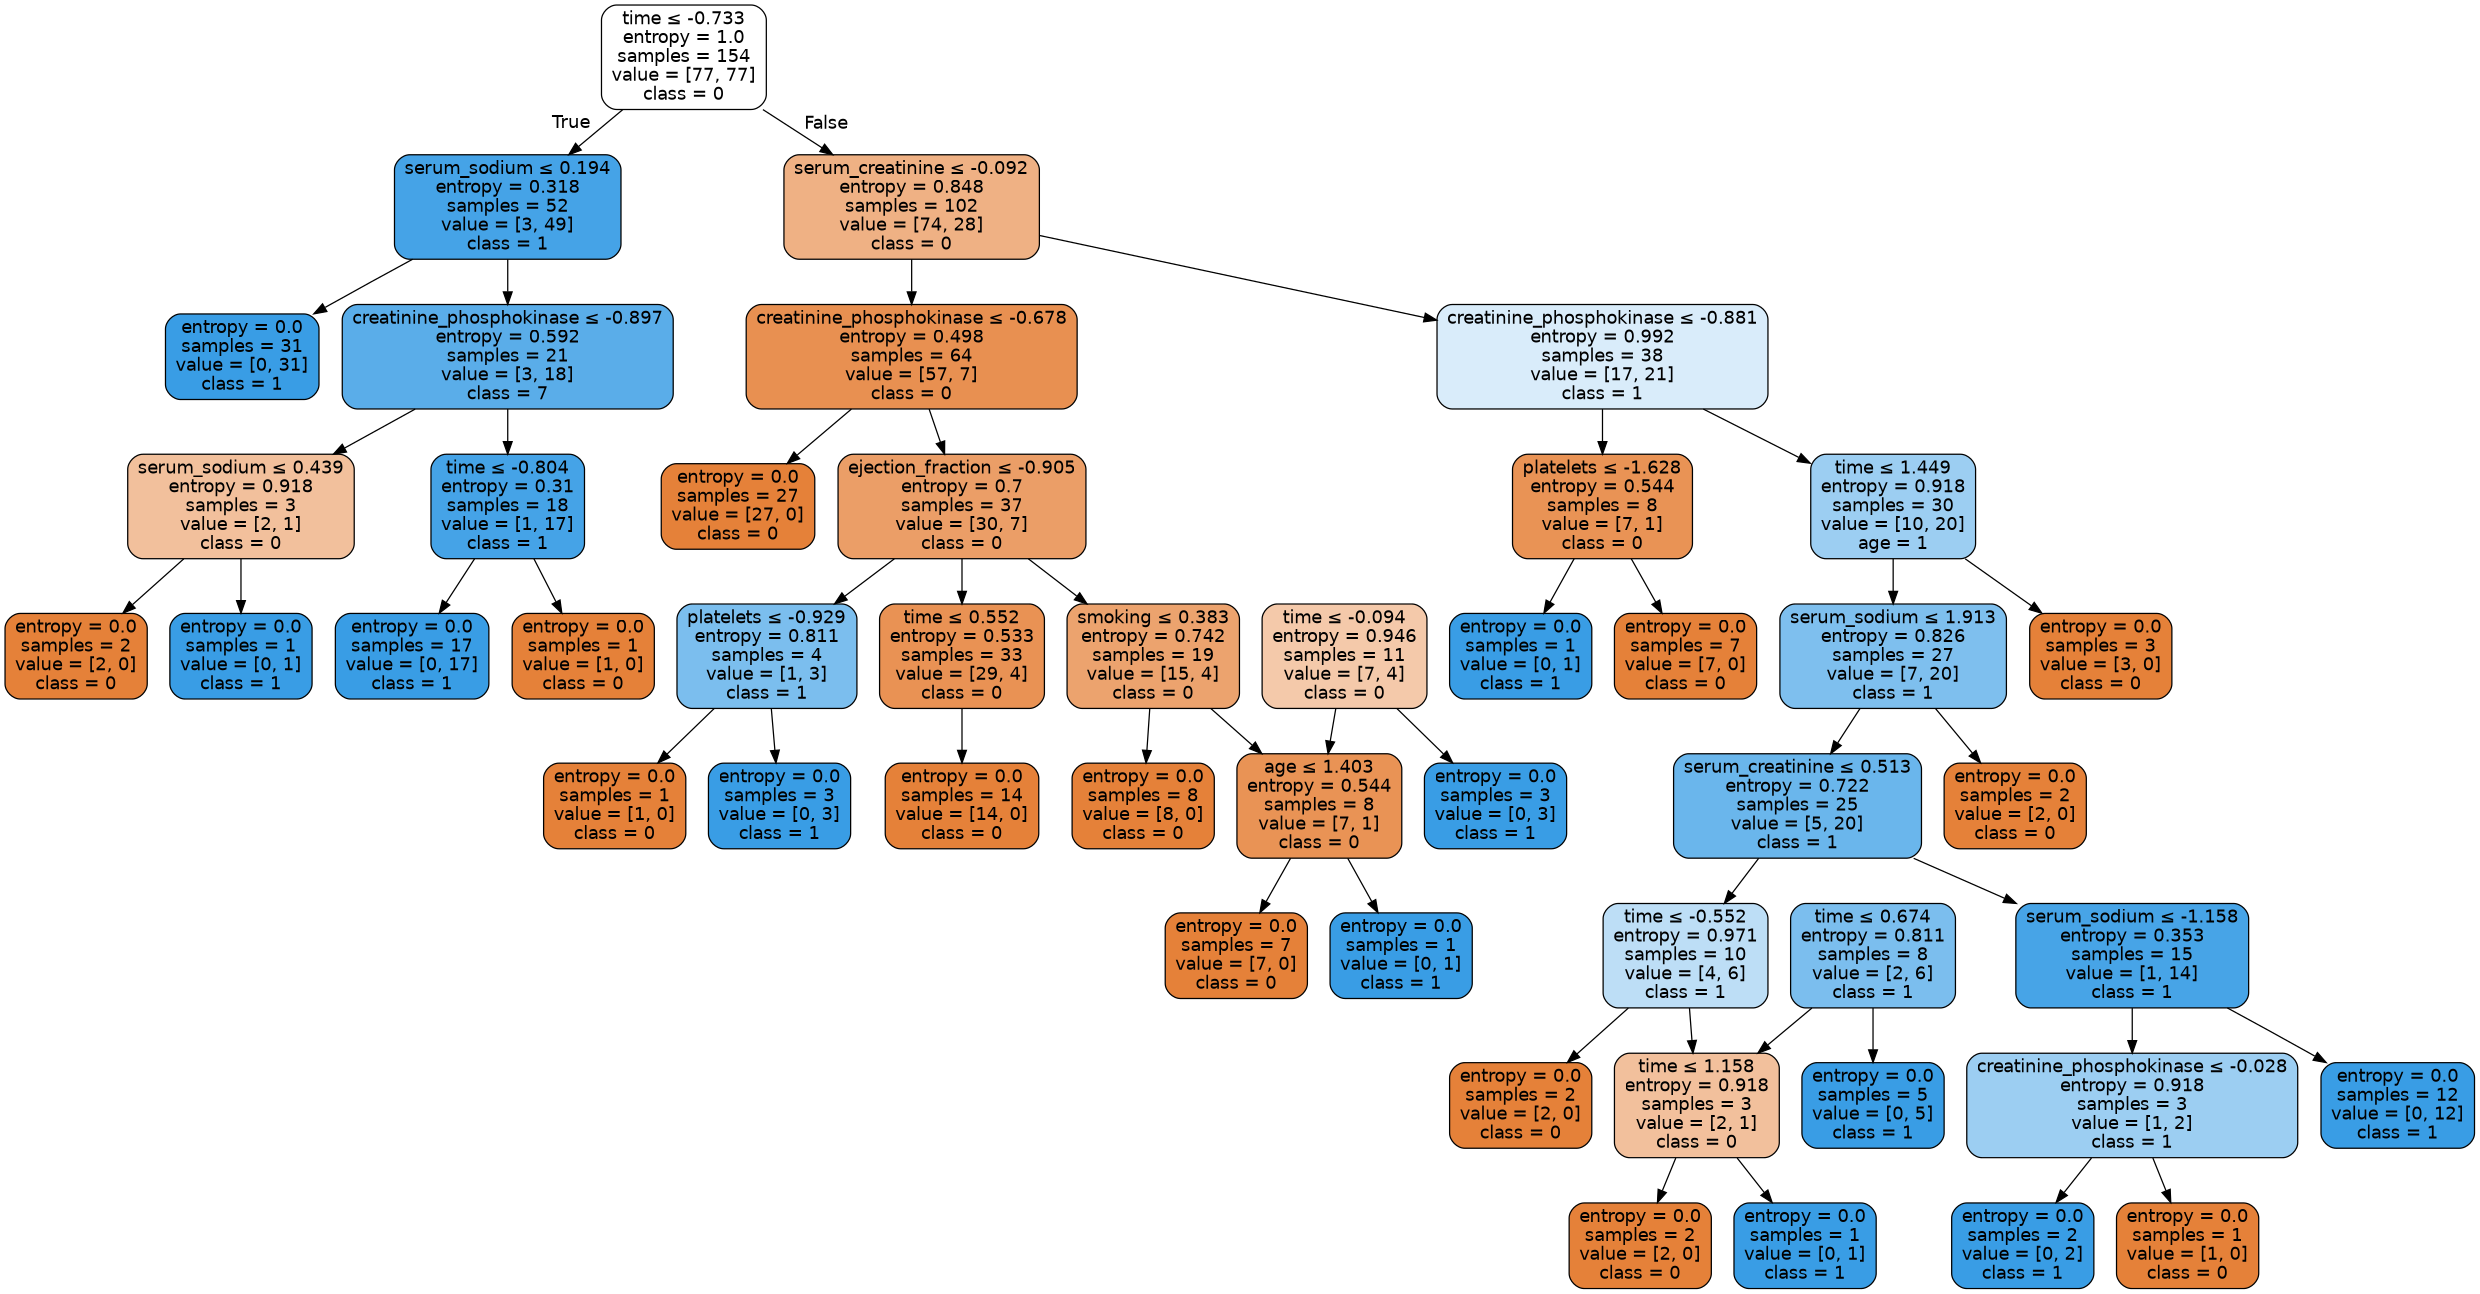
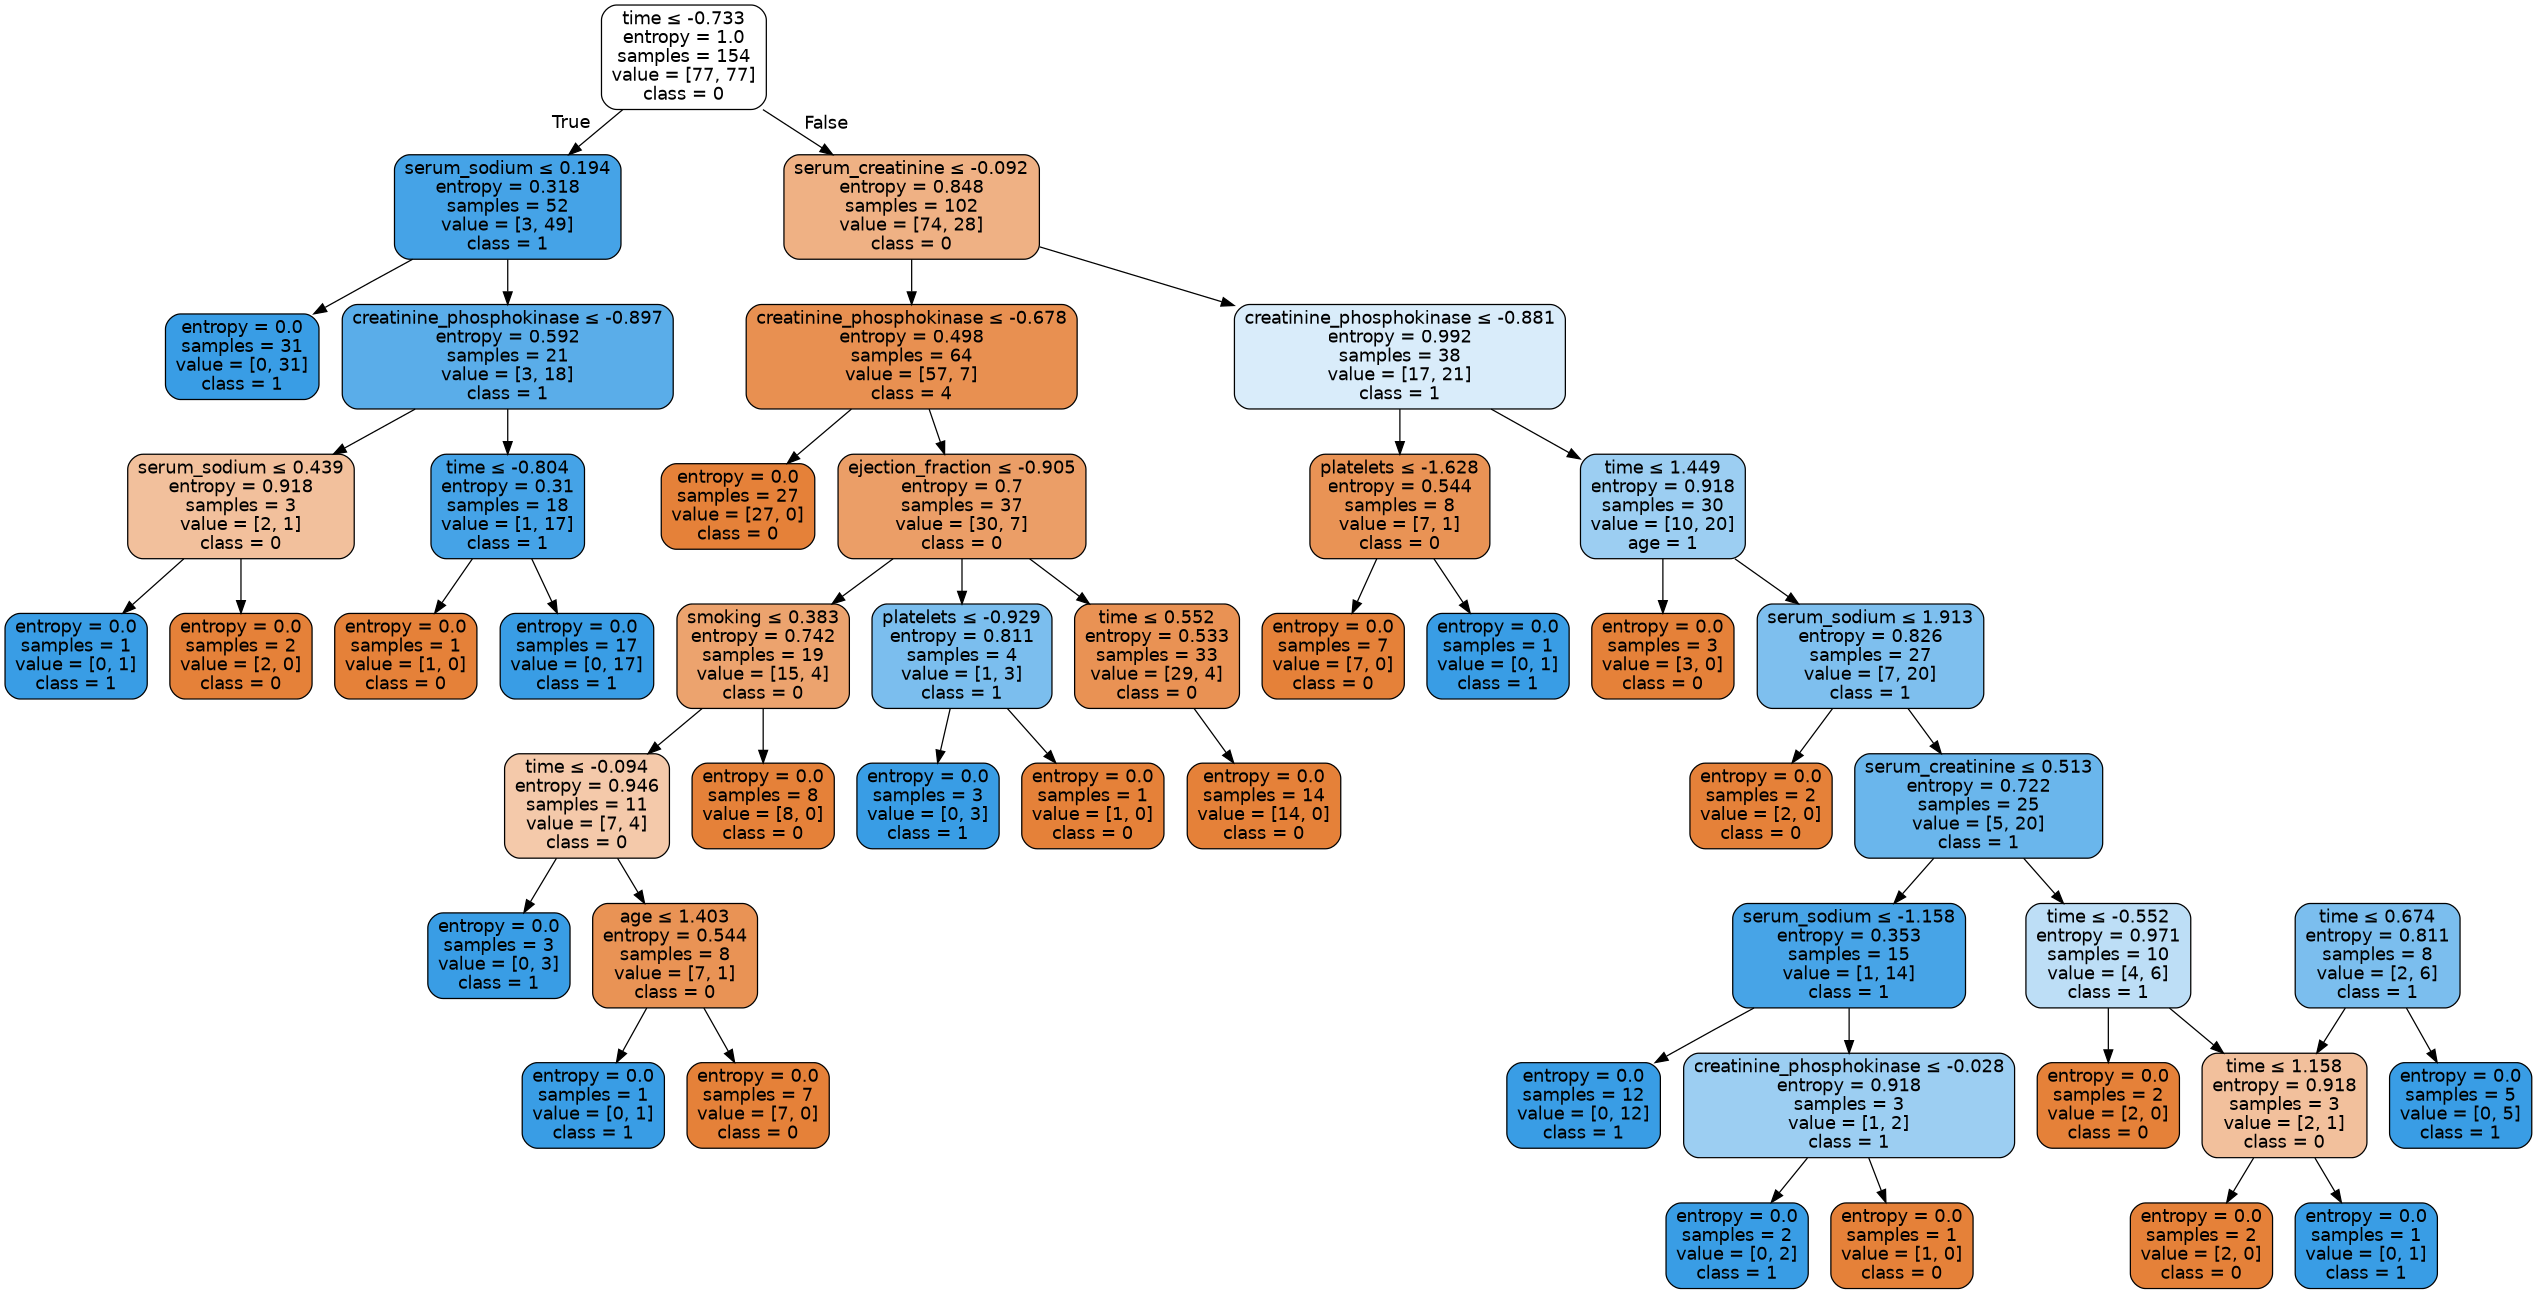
node "creatinine_phosphokinase ≤ -0.897": text "class = 7" -> "class = 1"
node "creatinine_phosphokinase ≤ -0.678": text "class = 0" -> "class = 4"
edge "smoking ≤ 0.383" -> "age ≤ 1.403": now "smoking ≤ 0.383" -> "time ≤ -0.094"
